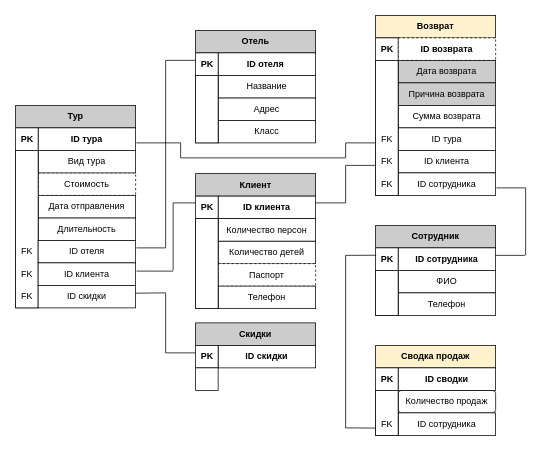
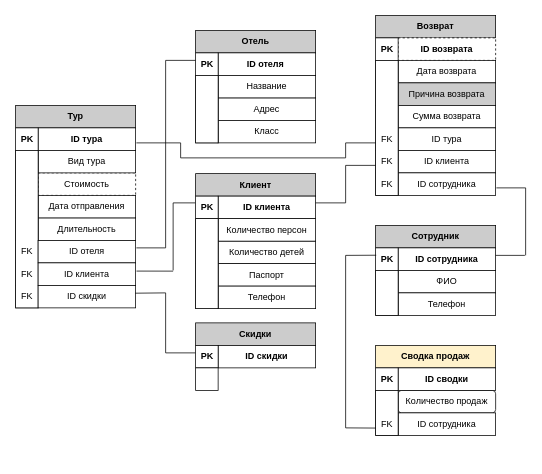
node "Возврат": fillcolor #fff2cc -> #cccccc
node "Дата возврата": fillcolor #cccccc -> #ffffff
node "Паспорт": style dashed -> solid
